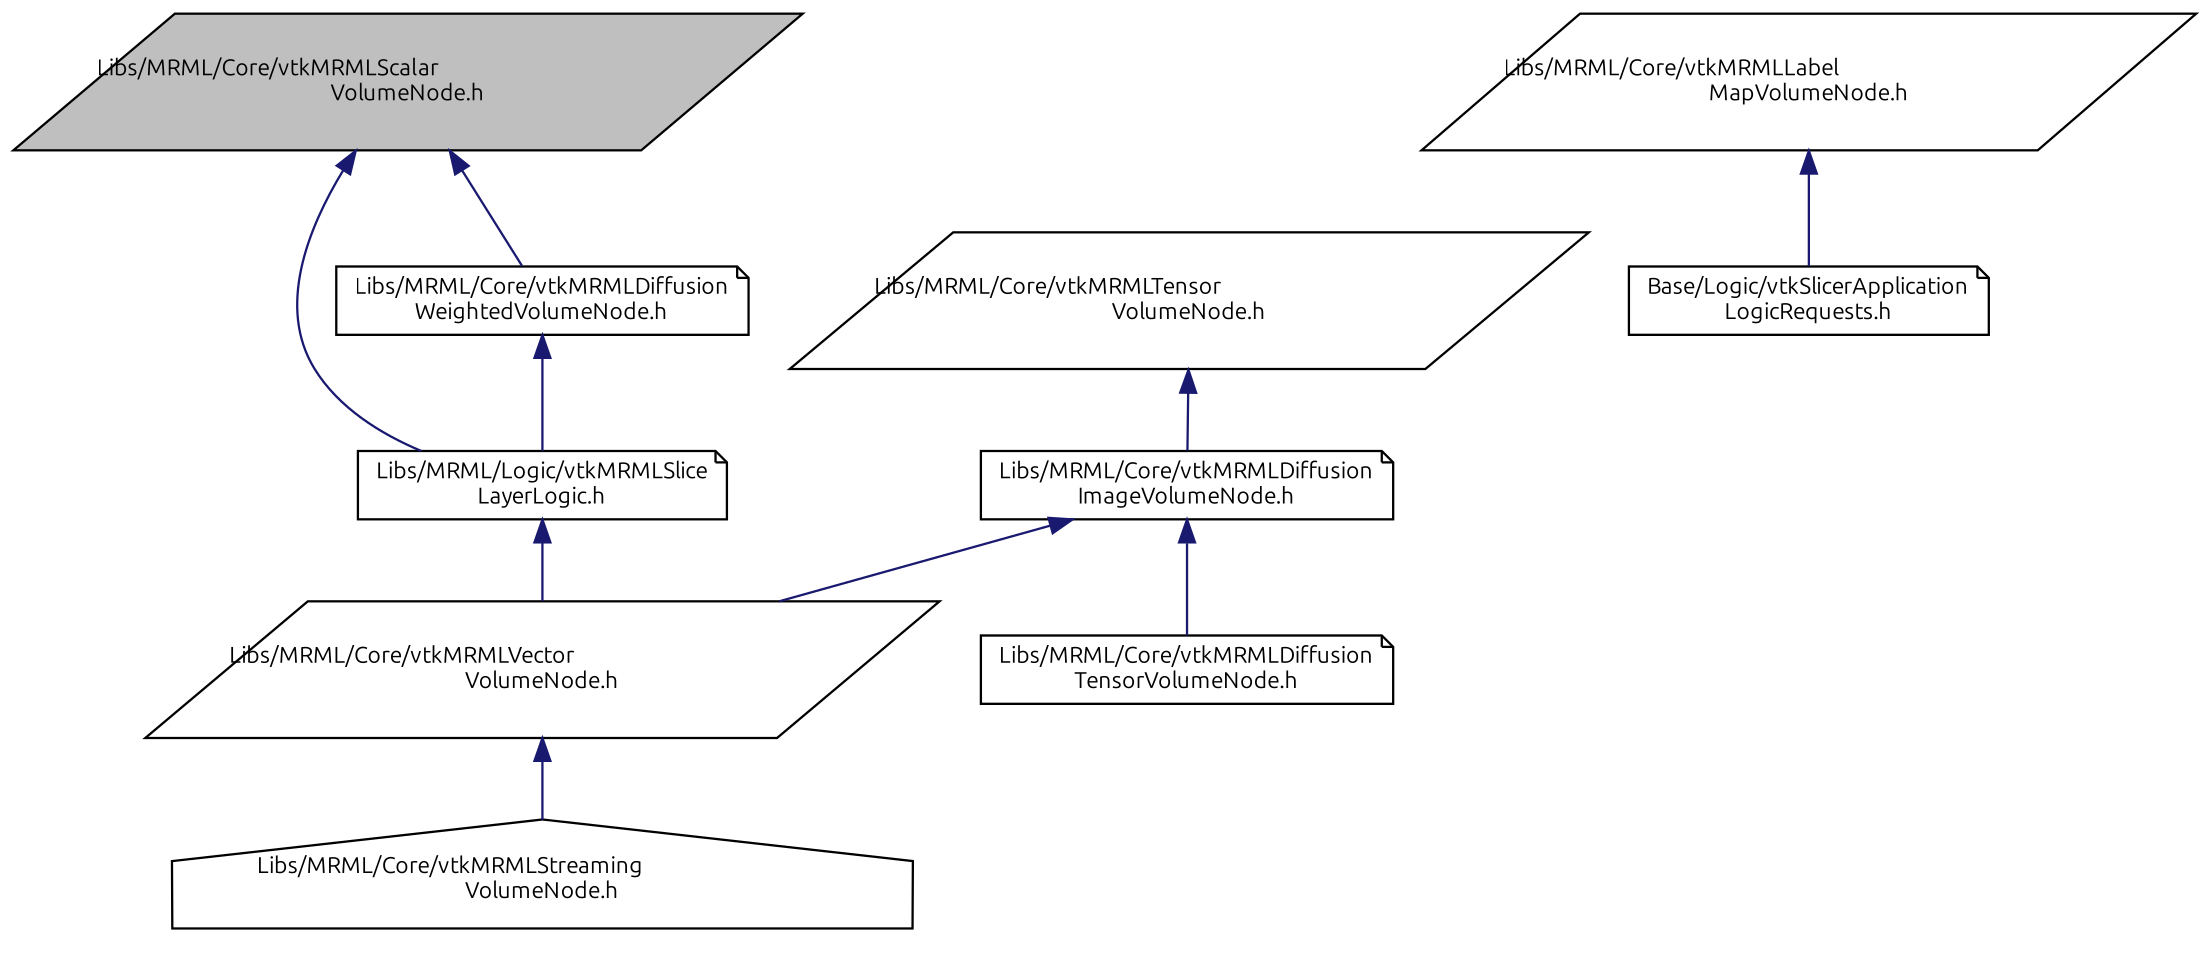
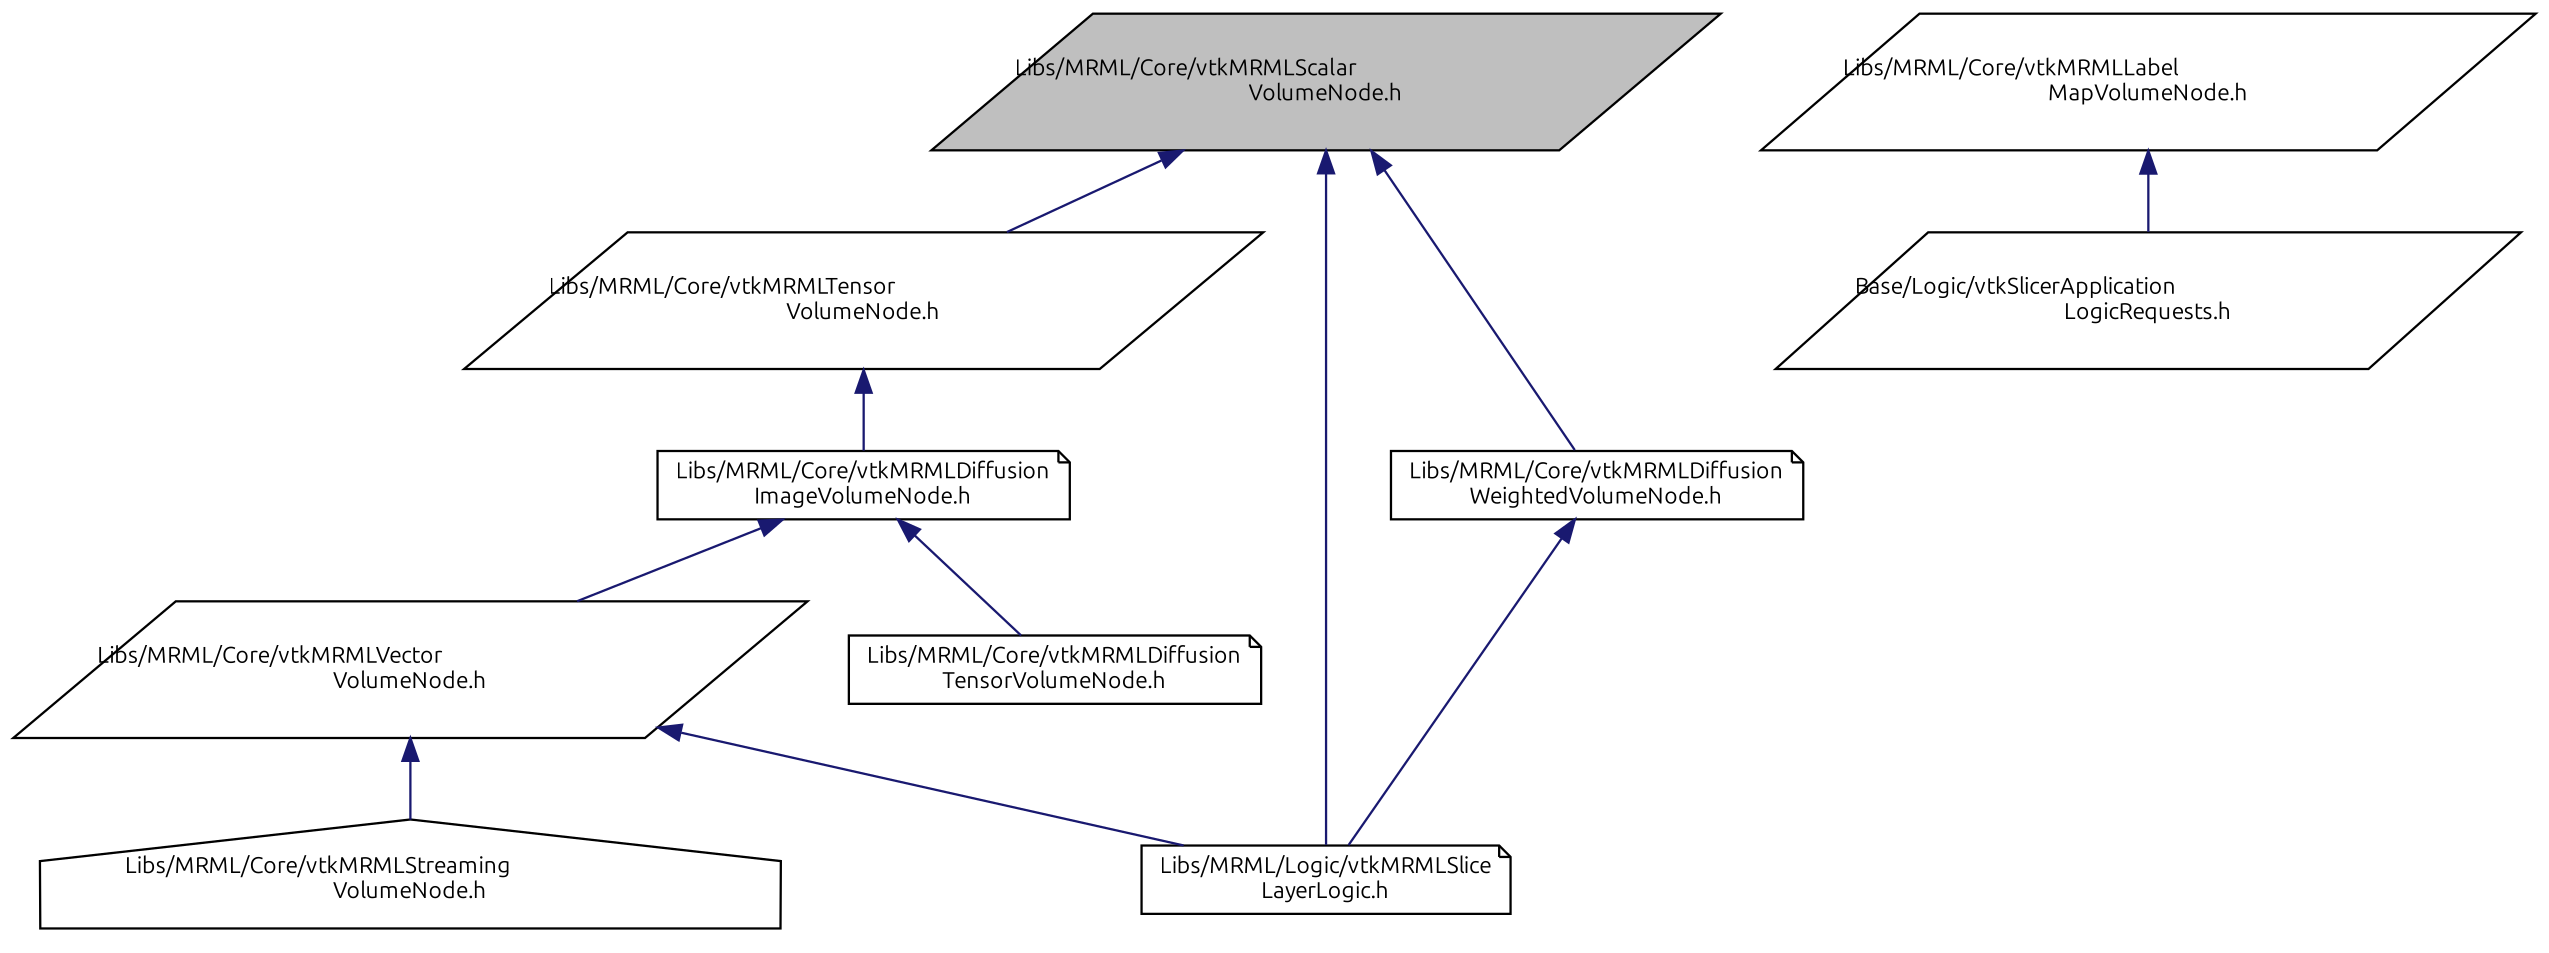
edge "Libs/MRML/Core/vtkMRMLTensor VolumeNode.h" -> "Libs/MRML/Core/vtkMRMLScalar VolumeNode.h": added
node "Base/Logic/vtkSlicerApplication LogicRequests.h": shape note -> parallelogram
edge "Libs/MRML/Core/vtkMRMLVector VolumeNode.h" -> "Libs/MRML/Logic/vtkMRMLSlice LayerLogic.h": reversed
